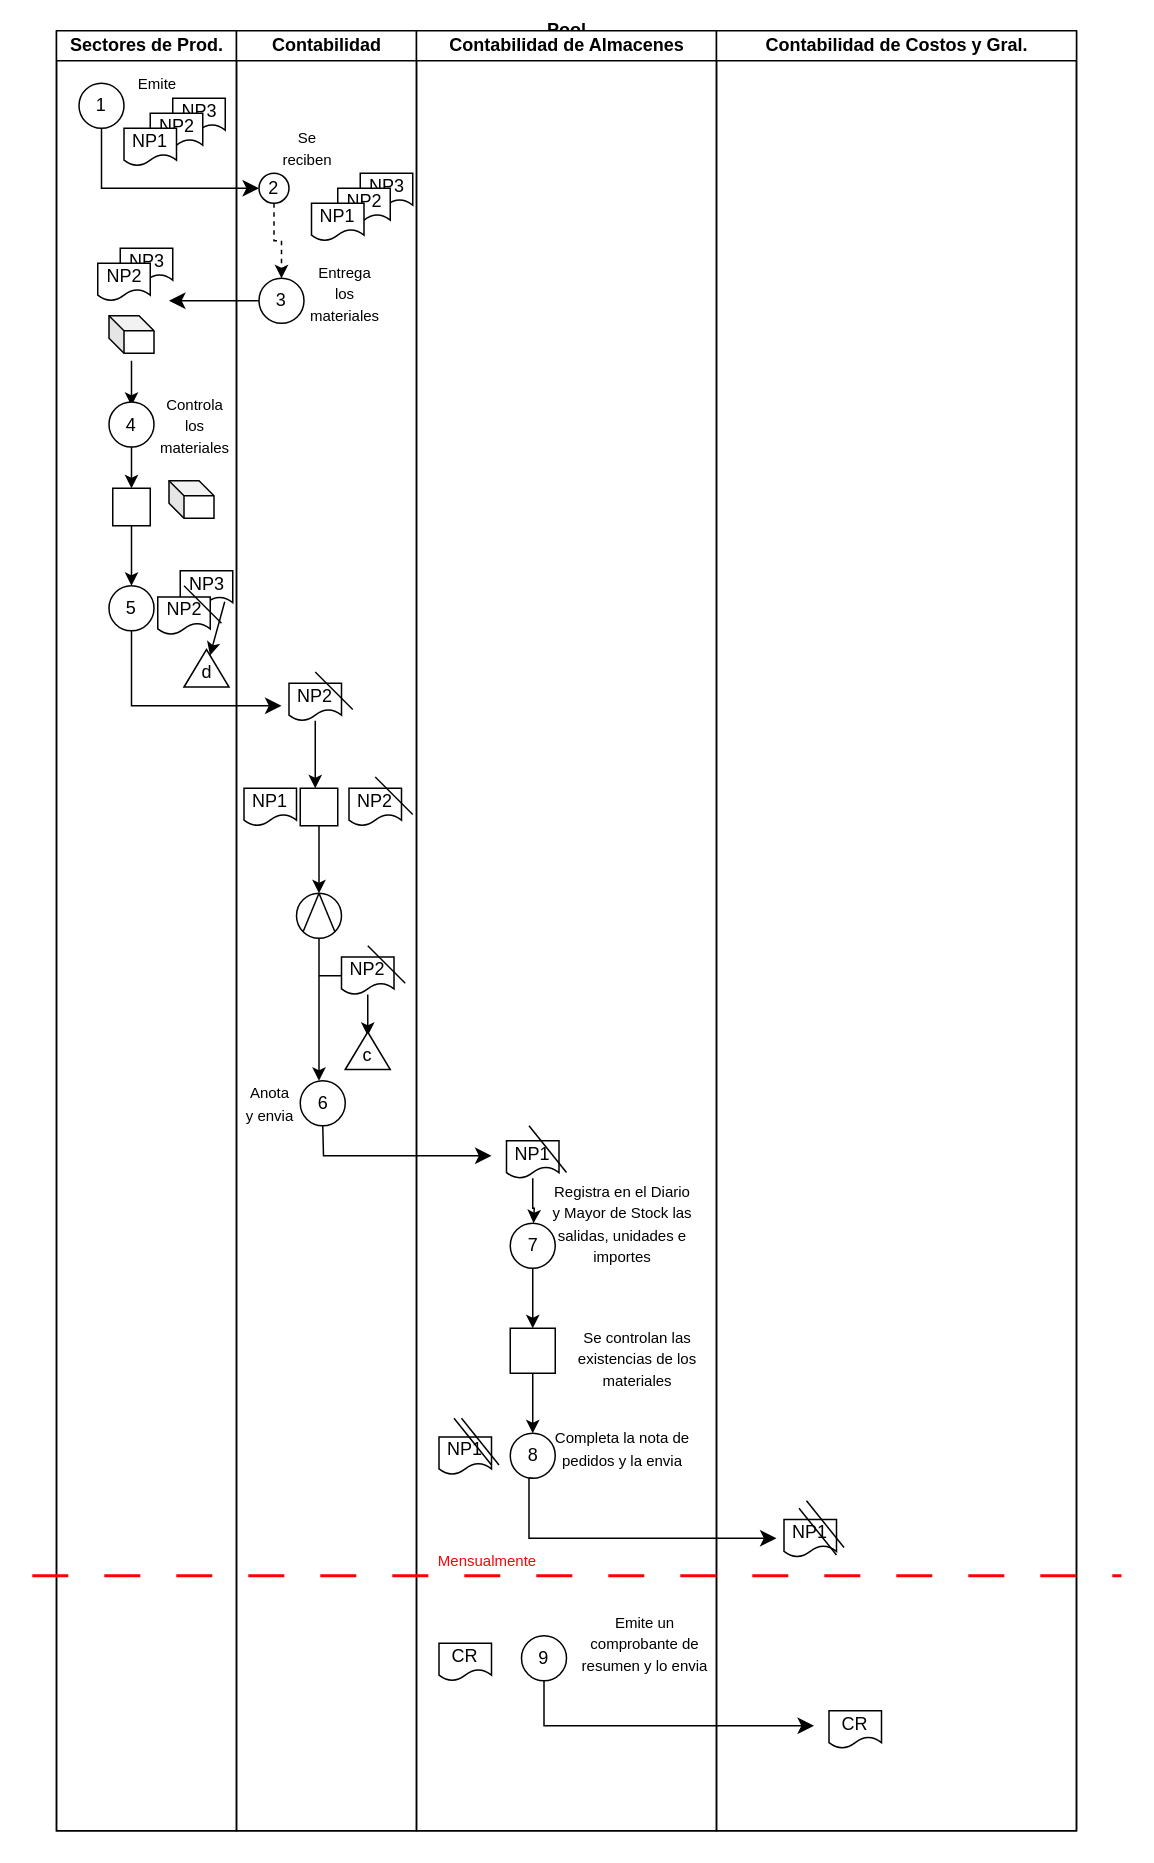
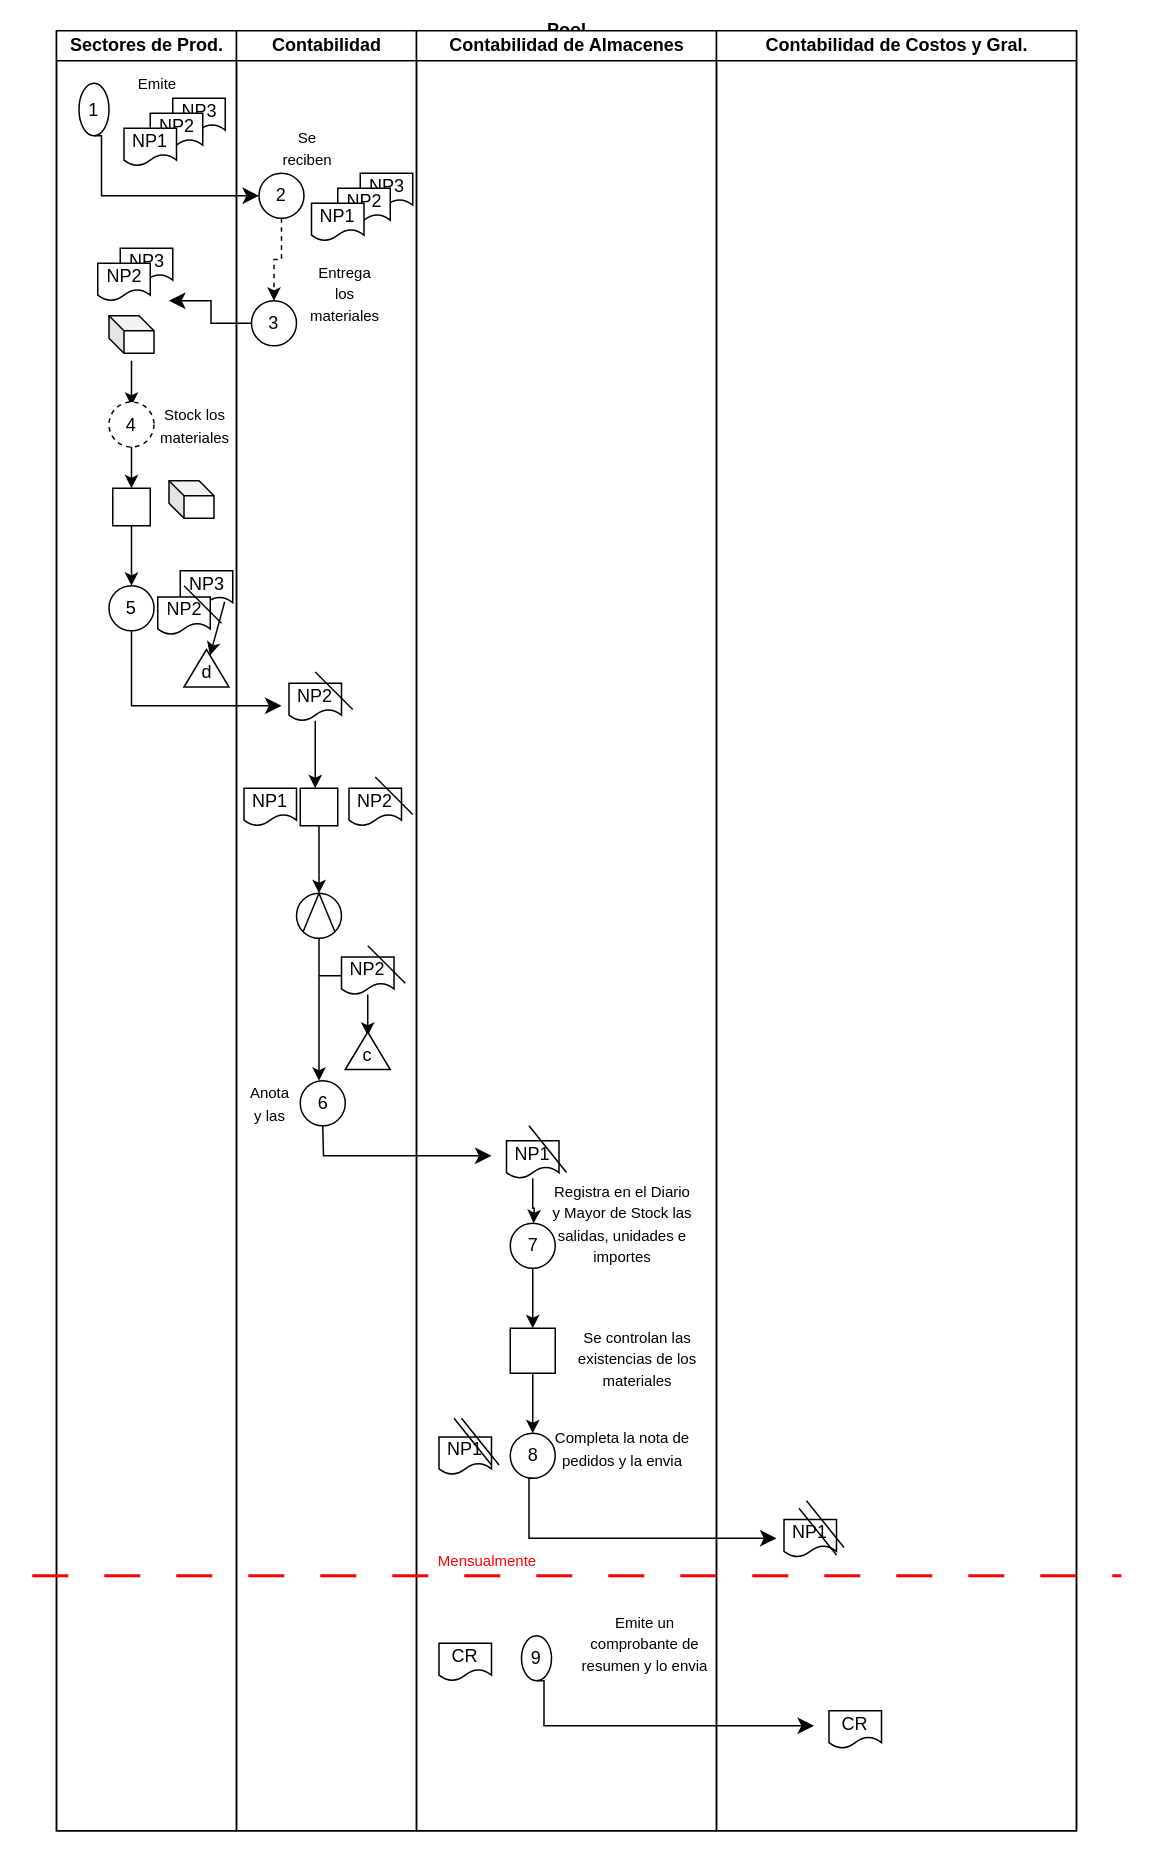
node "1": size 45x45 -> 30x53
node "2": size 30x30 -> 45x45
node "3": moved (281, 301) -> (274, 323)
node "4": style solid -> dashed
node "Controla los materiales": label "Controla los materiales" -> "Stock los materiales"
node "Anota y envia": label "Anota y envia" -> "Anota y las"
node "9": size 45x45 -> 30x45
